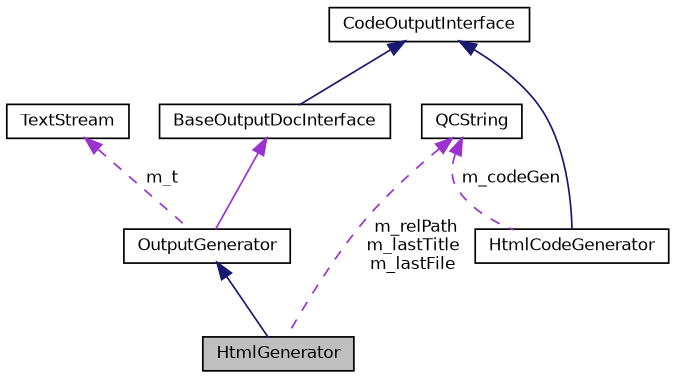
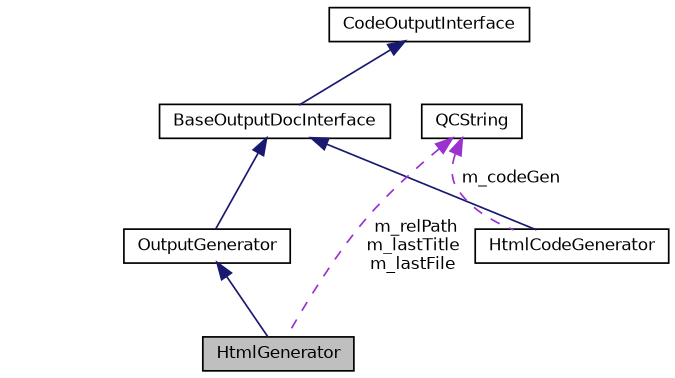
node "TextStream": removed
edge "HtmlCodeGenerator" -> "CodeOutputInterface": now "HtmlCodeGenerator" -> "BaseOutputDocInterface"
edge "OutputGenerator" -> "BaseOutputDocInterface": color darkorchid3 -> midnightblue
